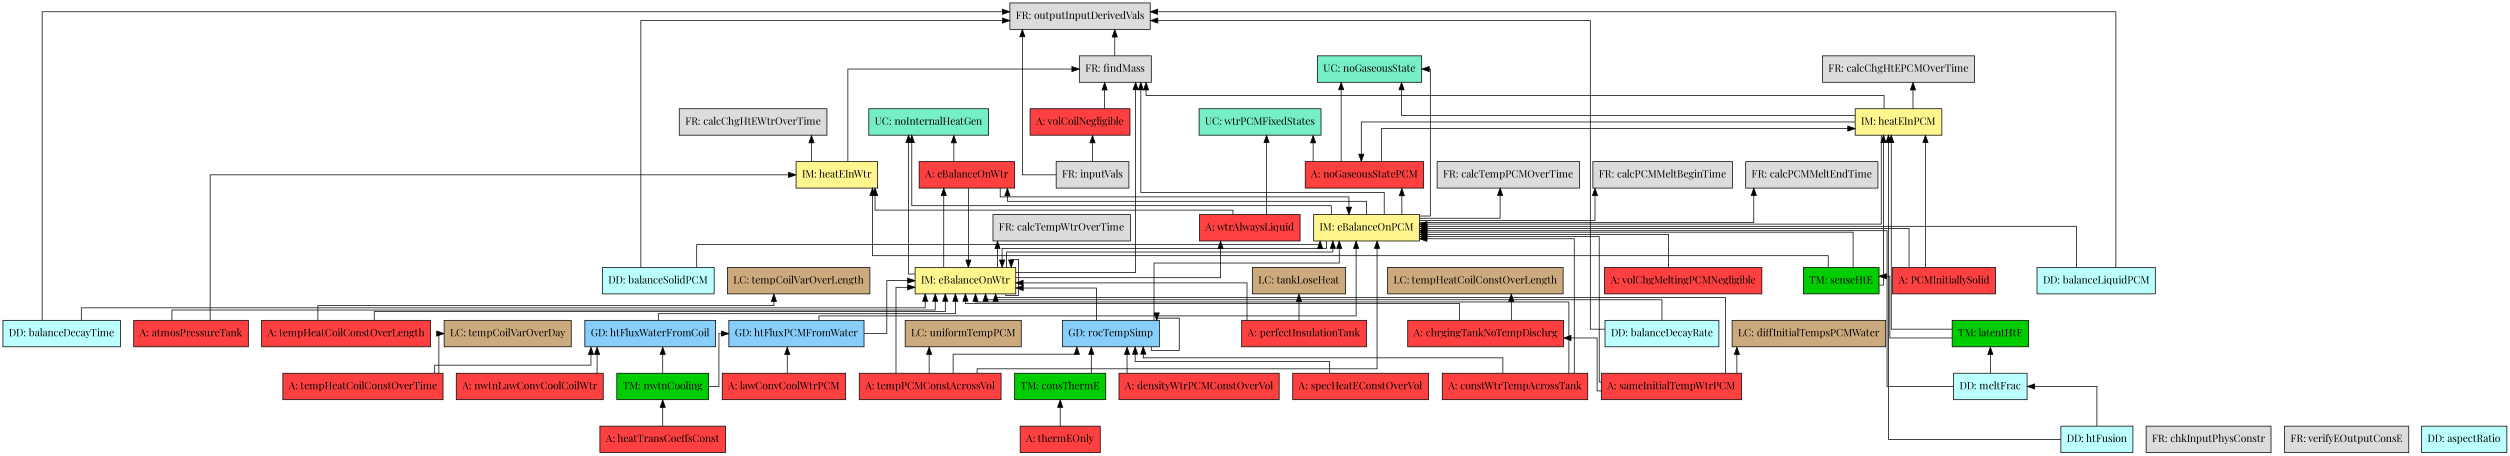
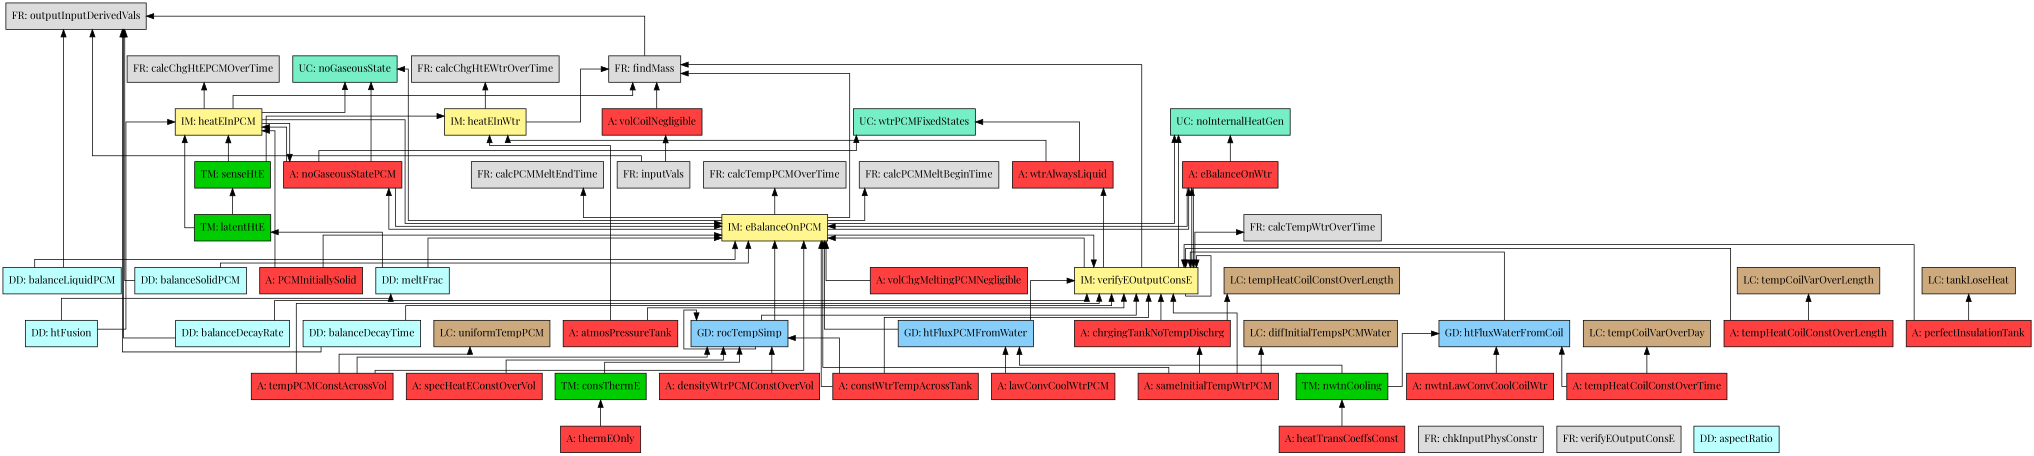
edge "TM: senseHtE" -> "IM: eBalanceOnPCM": now "A: noGaseousStatePCM" -> "IM: eBalanceOnPCM"
node "IM: eBalanceOnWtr": label "IM: eBalanceOnWtr" -> "IM: verifyEOutputConsE"
